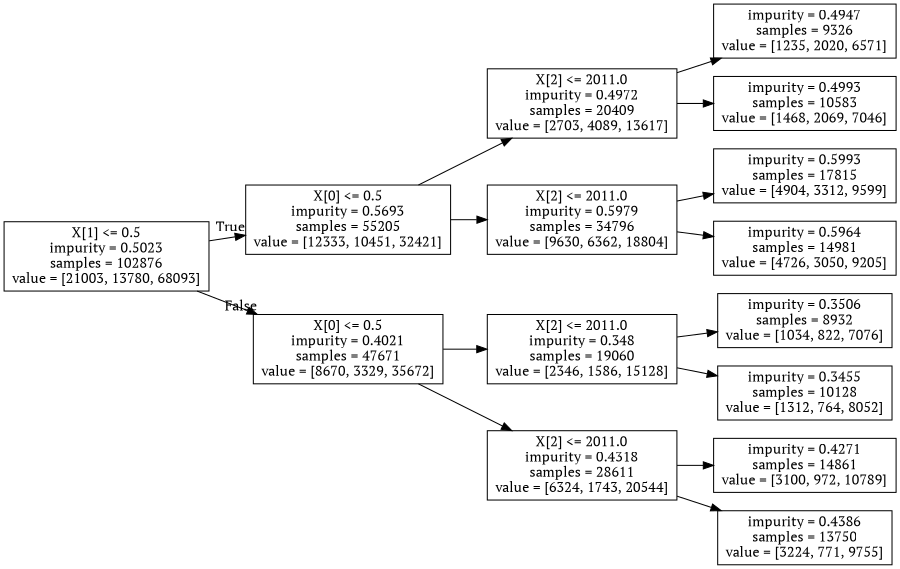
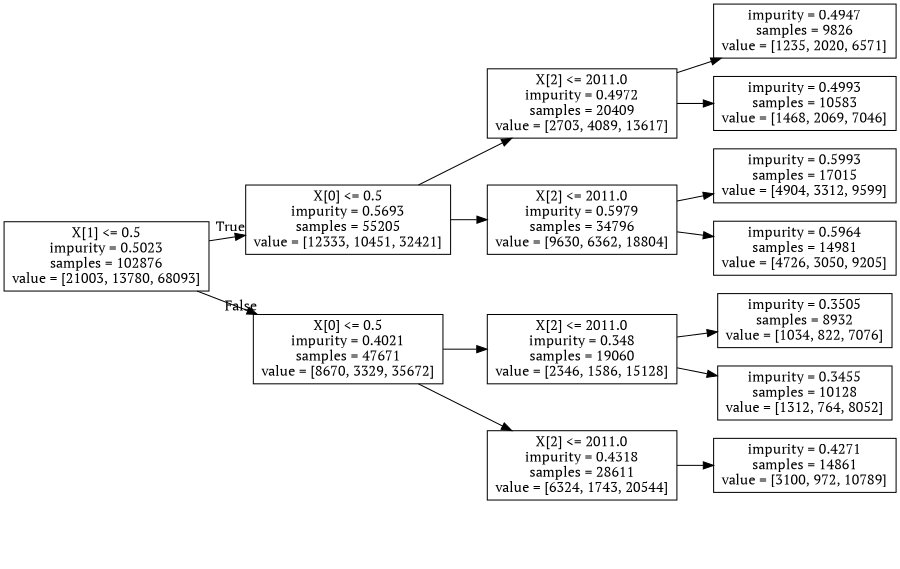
node "impurity = 0.4947 samples = 9326 value = [1235, 2020, 6571]": label "impurity = 0.4947 samples = 9326 value = [1235, 2020, 6571]" -> "impurity = 0.4947 samples = 9826 value = [1235, 2020, 6571]"
node "impurity = 0.5993 samples = 17815 value = [4904, 3312, 9599]": label "impurity = 0.5993 samples = 17815 value = [4904, 3312, 9599]" -> "impurity = 0.5993 samples = 17015 value = [4904, 3312, 9599]"
node "impurity = 0.3506 samples = 8932 value = [1034, 822, 7076]": label "impurity = 0.3506 samples = 8932 value = [1034, 822, 7076]" -> "impurity = 0.3505 samples = 8932 value = [1034, 822, 7076]"
node "impurity = 0.4386 samples = 13750 value = [3224, 771, 9755]": removed
